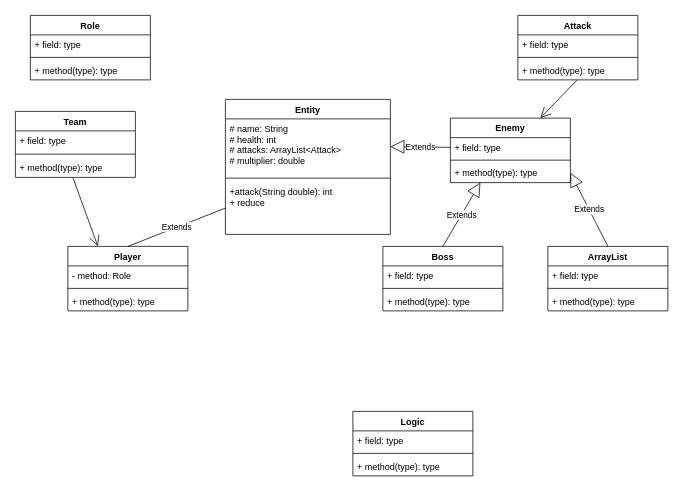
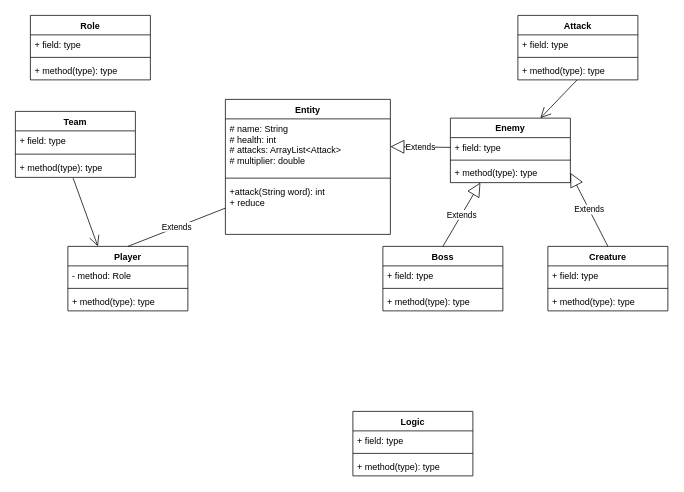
node "+attack(String double): int + reduce": label "+attack(String double): int + reduce" -> "+attack(String word): int + reduce"
node "ArrayList": label "ArrayList" -> "Creature"
